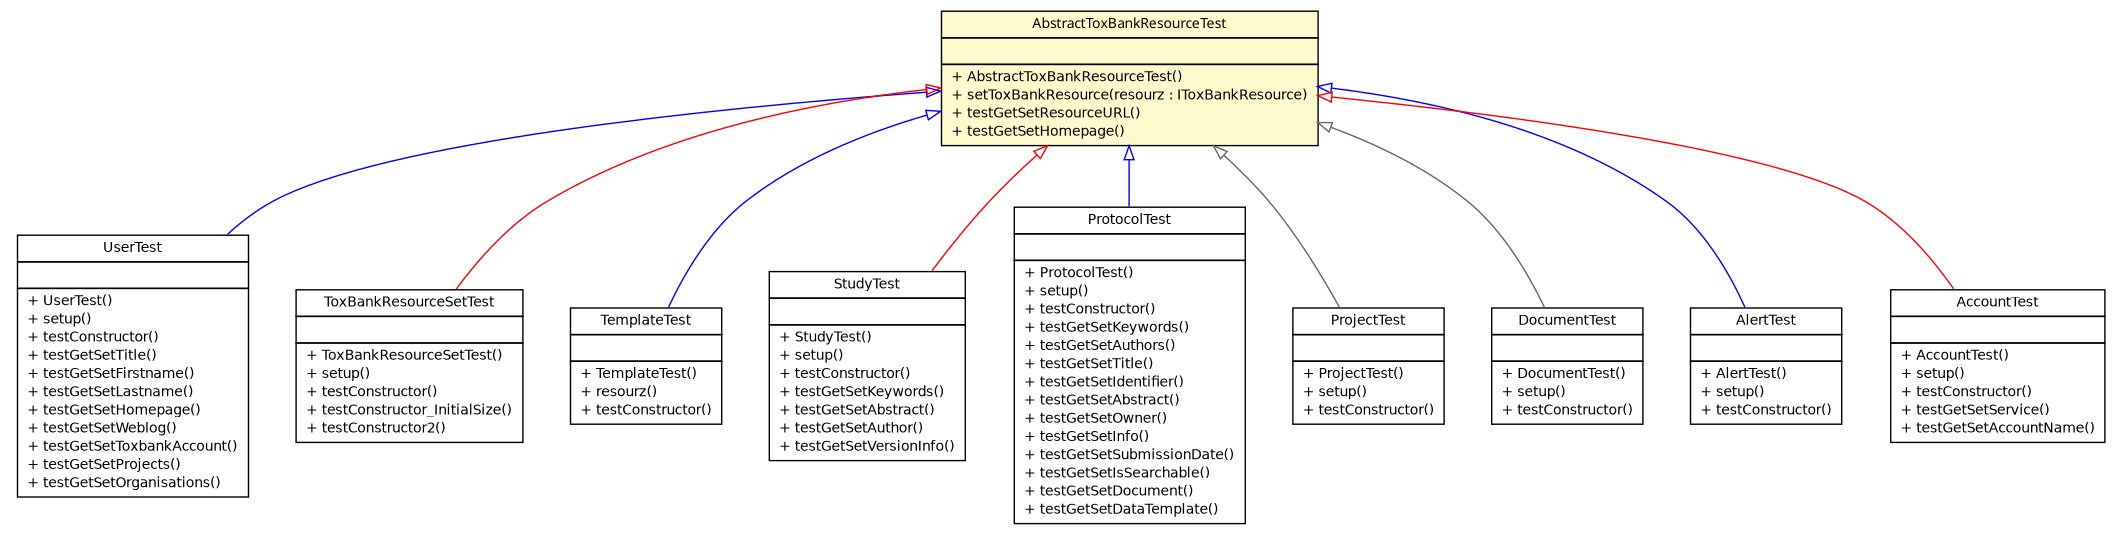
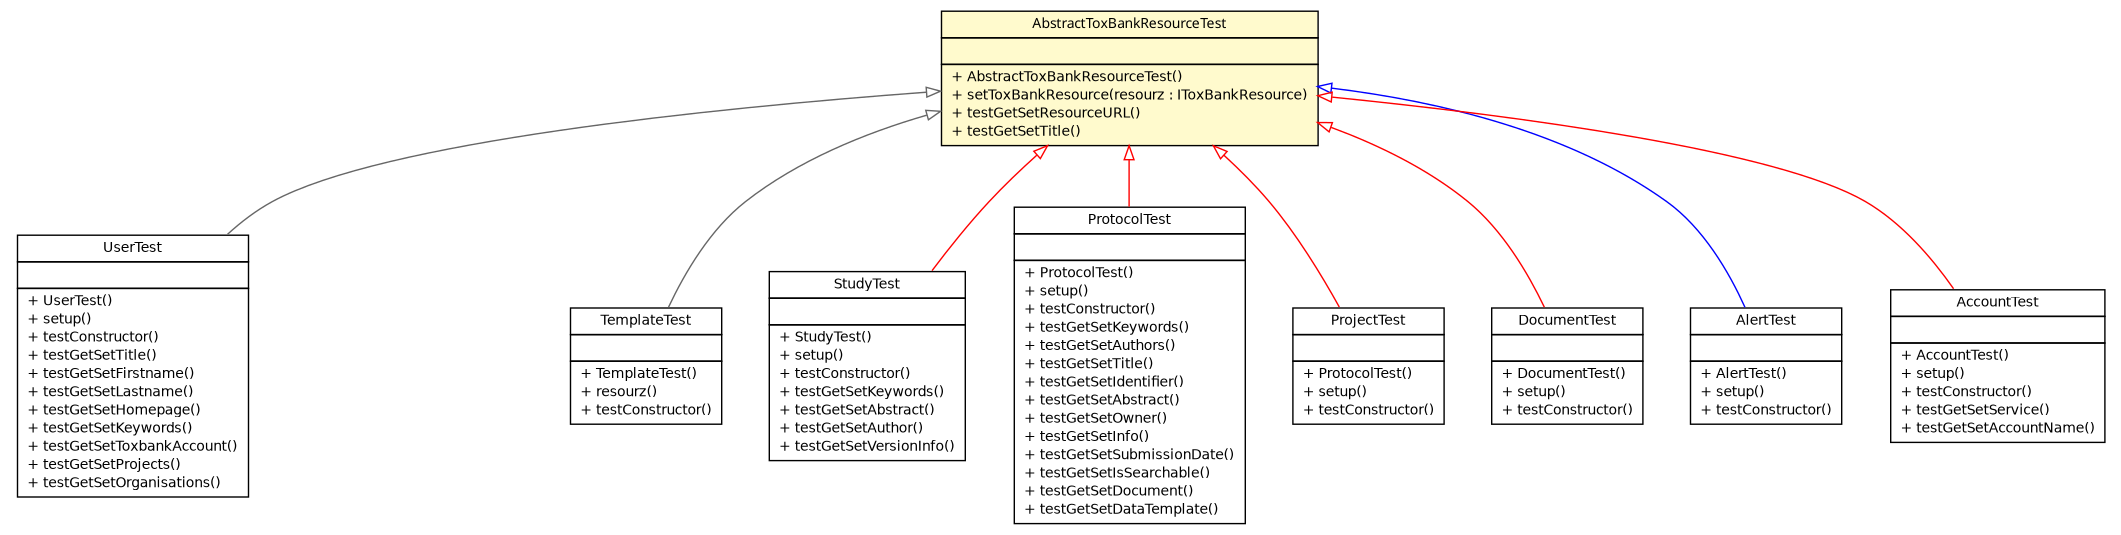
edge "UserTest" -> "AbstractToxBankResourceTest": color blue -> gray40
node "AbstractToxBankResourceTest": text "+ testGetSetHomepage()" -> "+ testGetSetTitle()"
edge "TemplateTest" -> "AbstractToxBankResourceTest": color blue -> gray40
edge "ProtocolTest" -> "AbstractToxBankResourceTest": color blue -> red
edge "DocumentTest" -> "AbstractToxBankResourceTest": color gray40 -> red
edge "ProjectTest" -> "AbstractToxBankResourceTest": color gray40 -> red
node "ToxBankResourceSetTest": removed
node "ProjectTest": text "+ ProjectTest()" -> "+ ProtocolTest()"
node "UserTest": text "+ testGetSetWeblog()" -> "+ testGetSetKeywords()"
